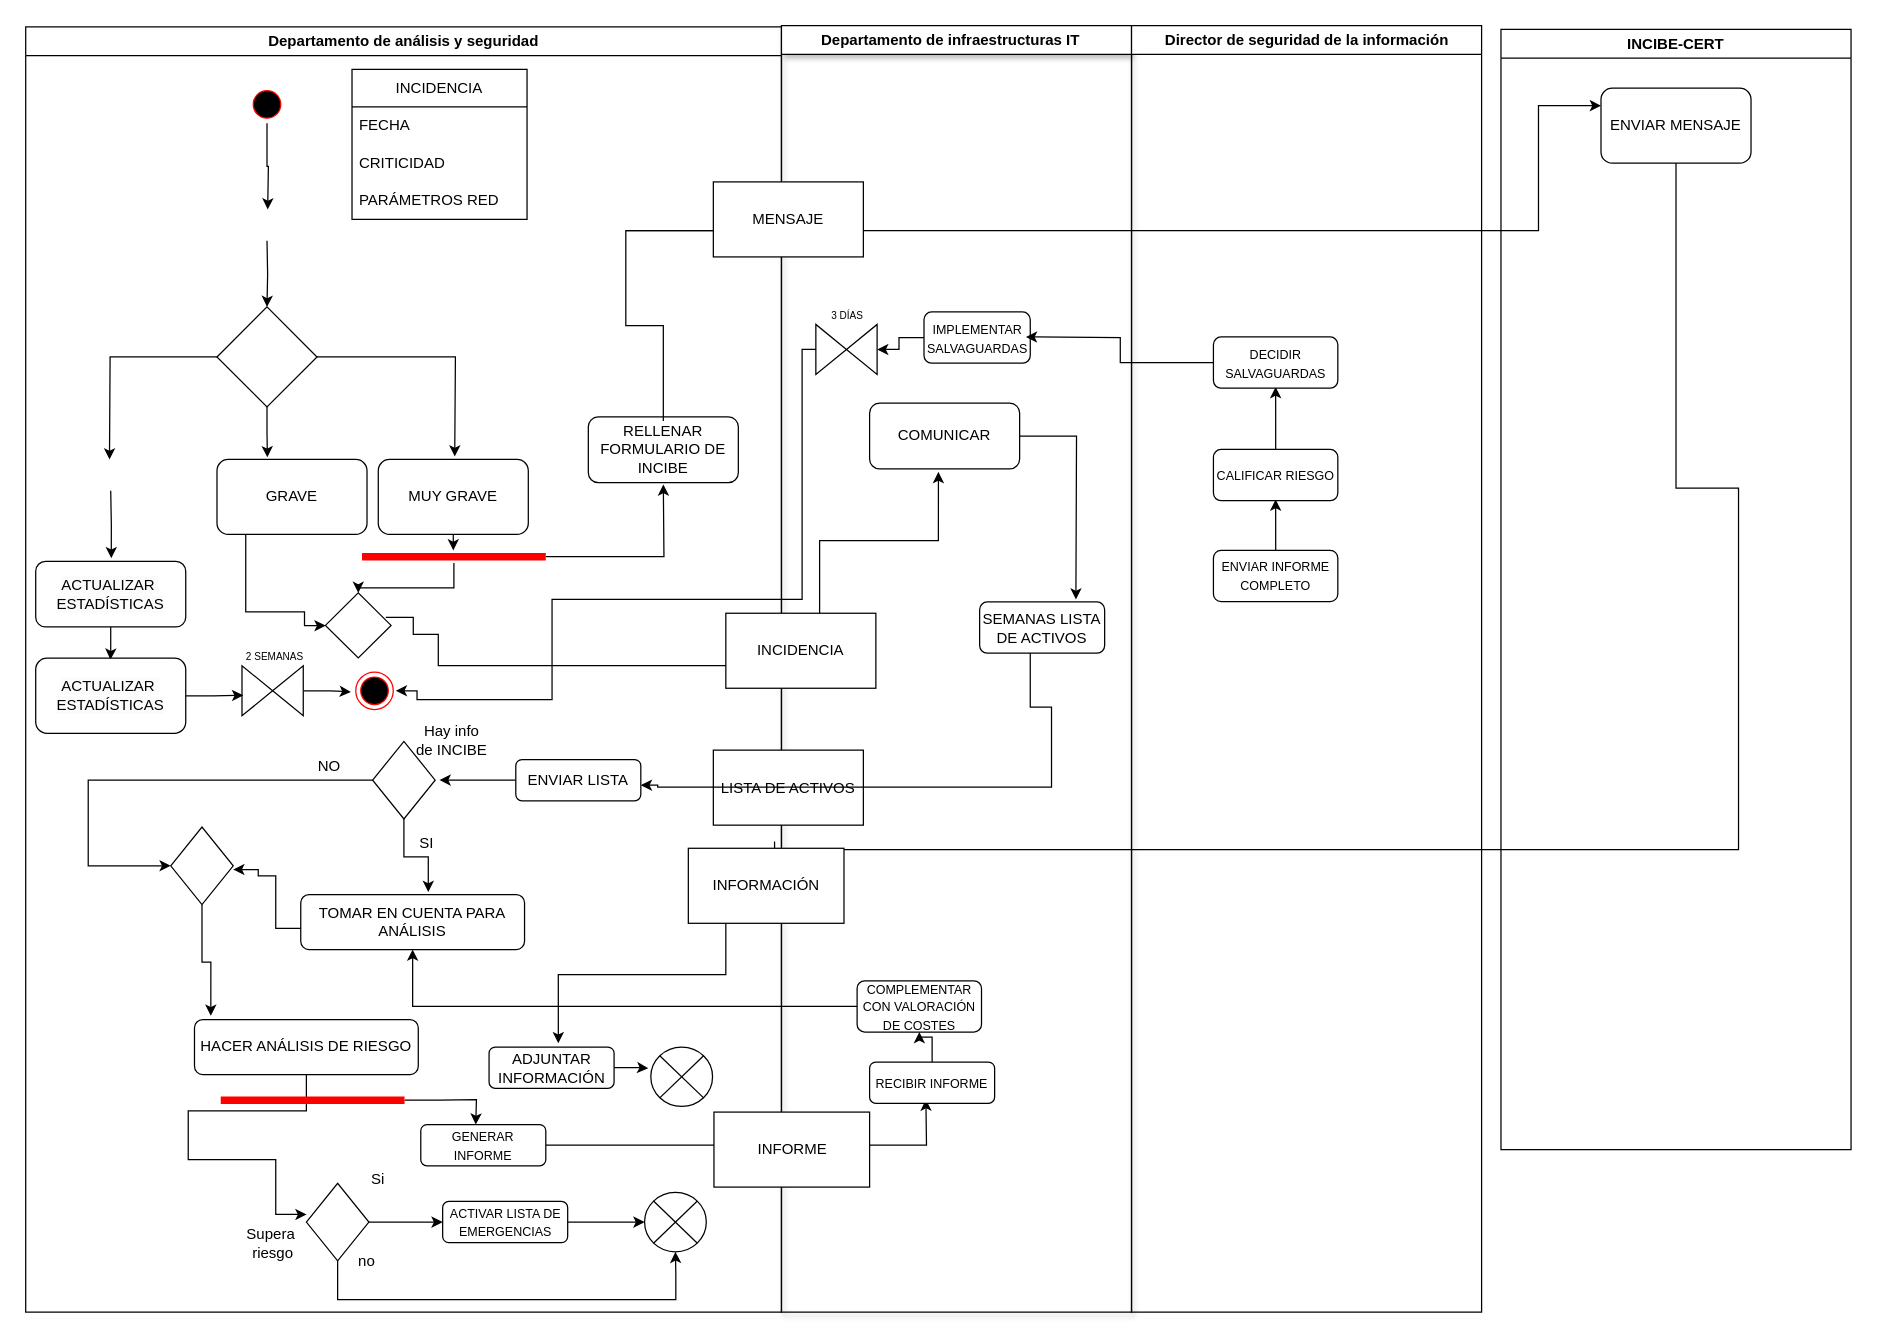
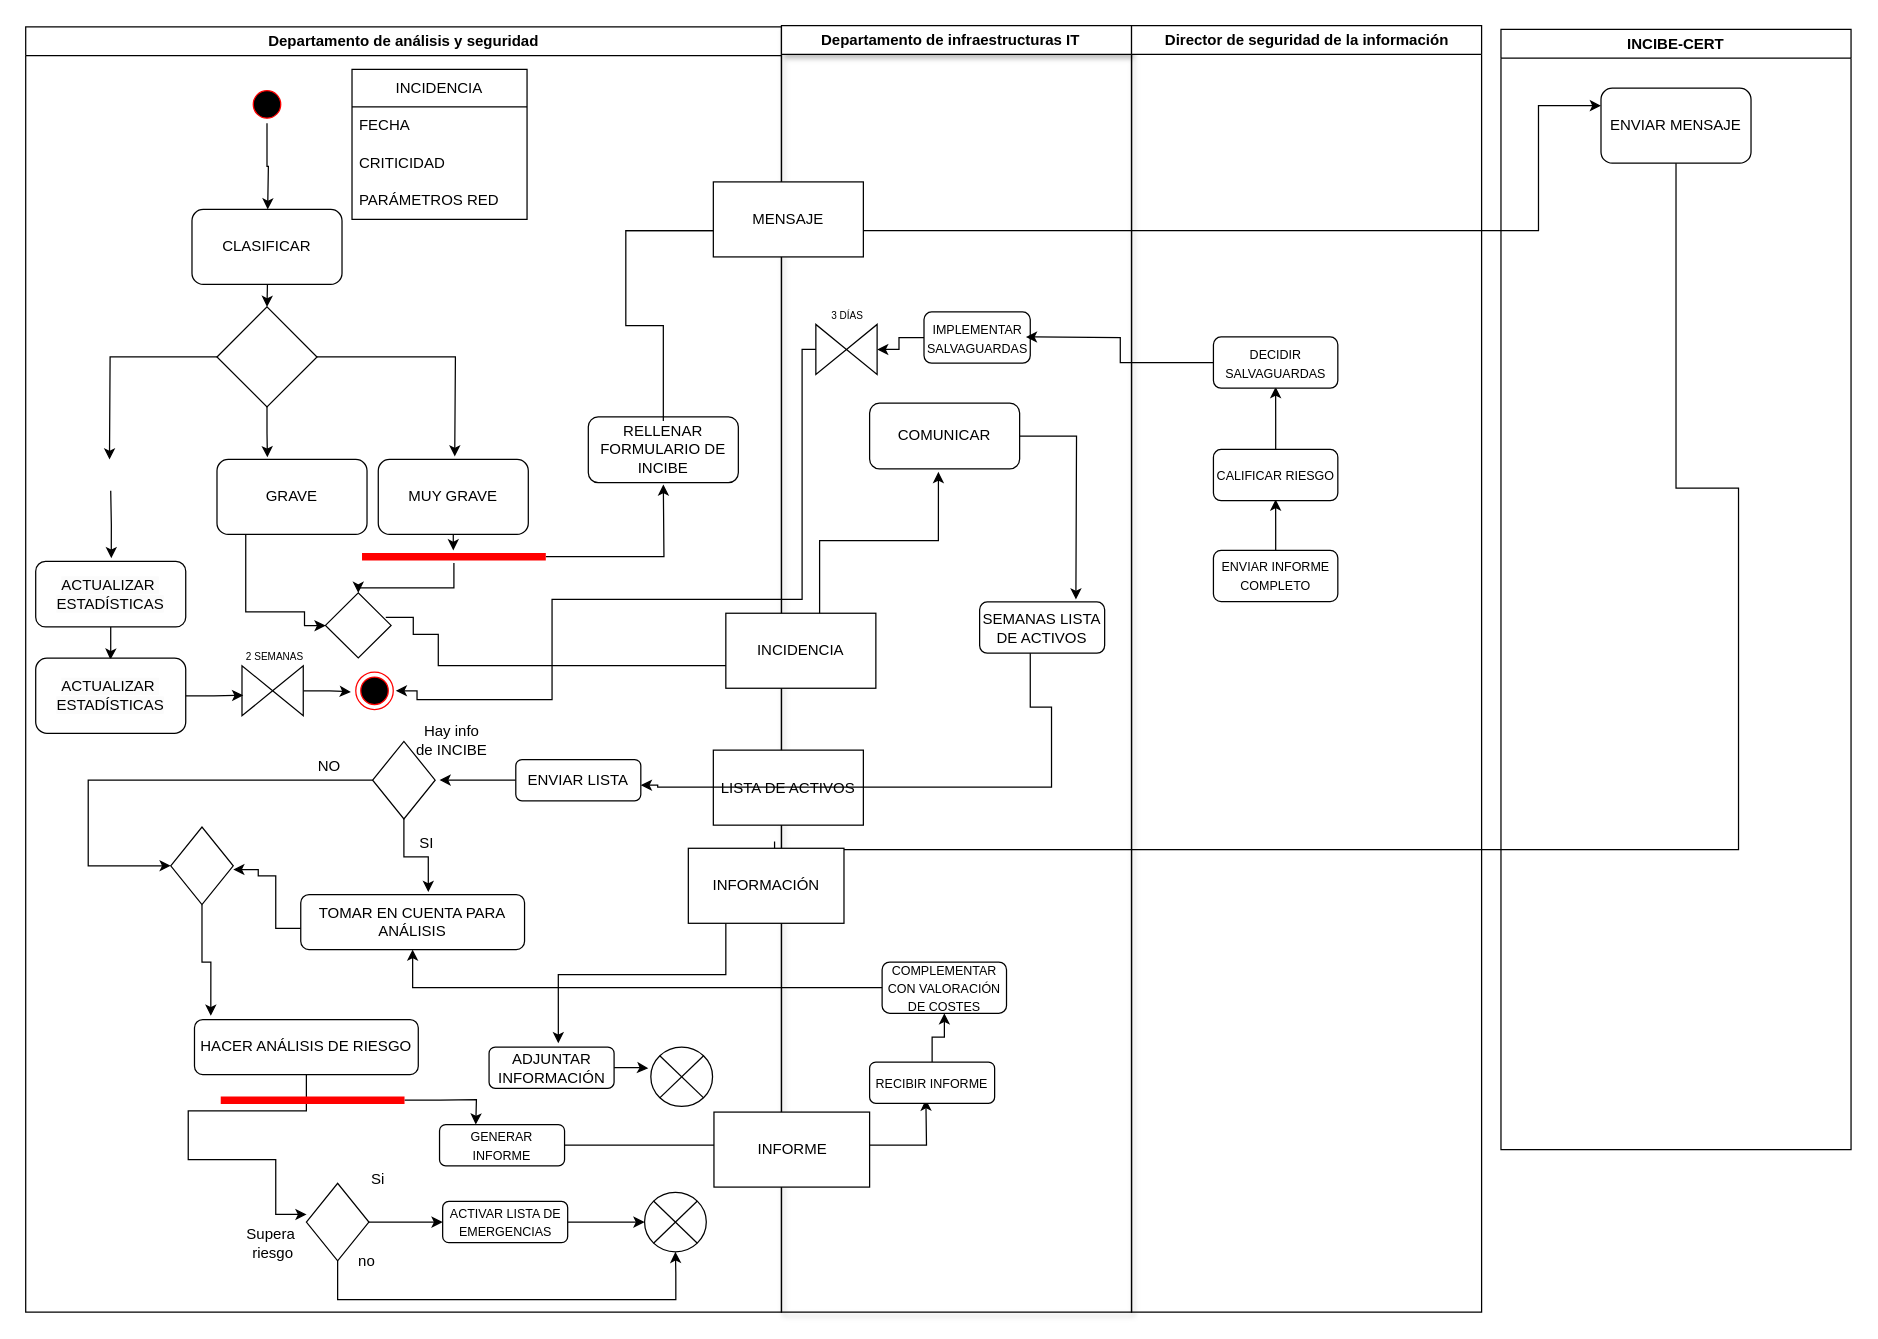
node "CLASIFICAR": added
node "COMPLEMENTAR CON VALORACIÓN DE COSTES": moved (919, 1006) -> (944, 988)
node "GENERAR INFORME": moved (483, 1145) -> (502, 1145)
